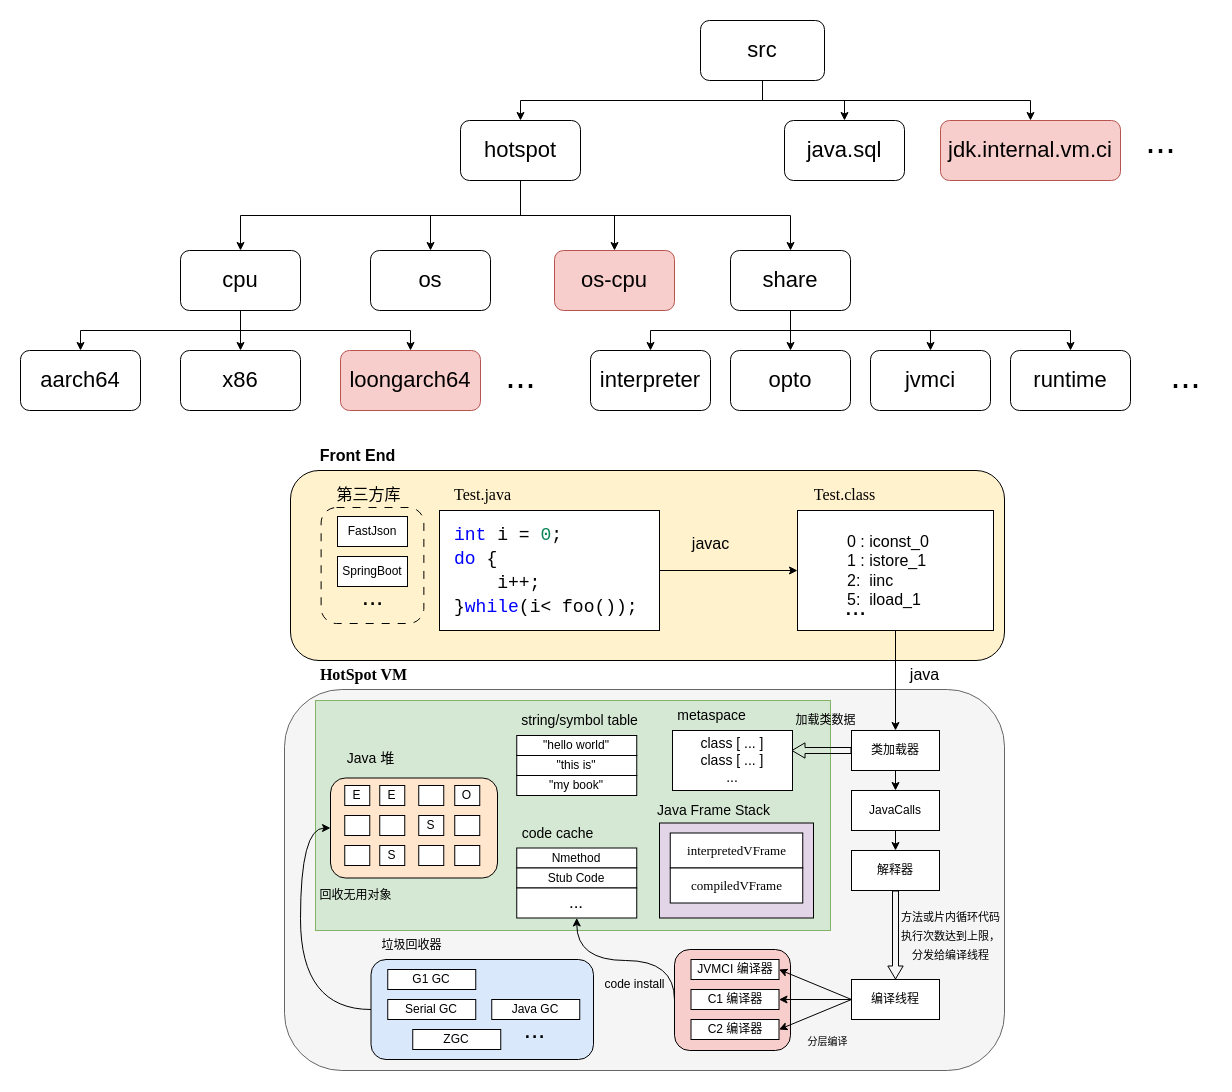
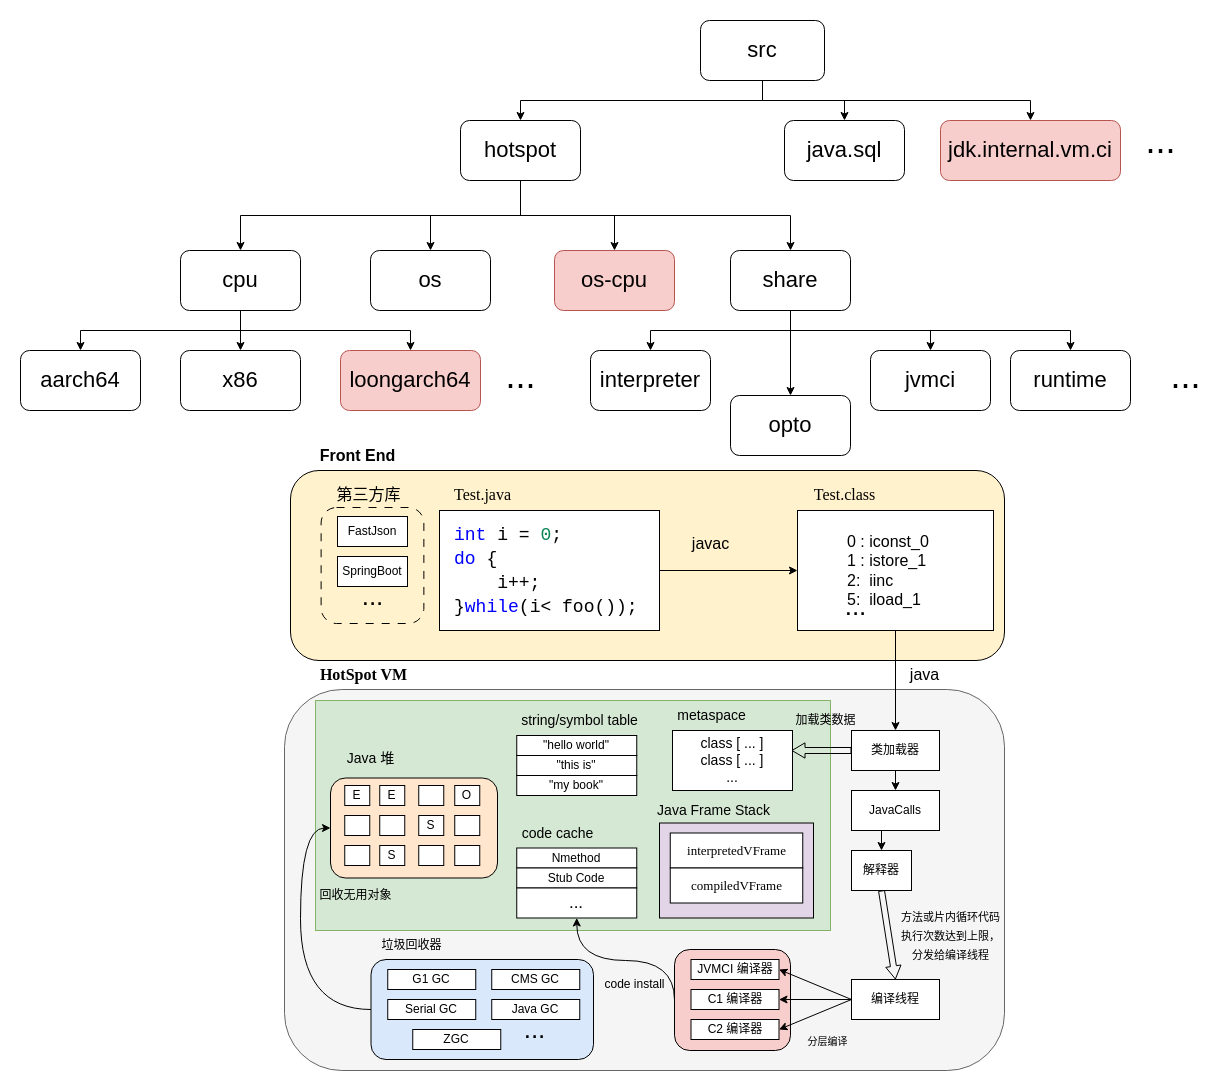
node "opto": moved (791, 381) -> (791, 426)
node "解释器": size 88x40 -> 60x40
node "CMS GC": added
